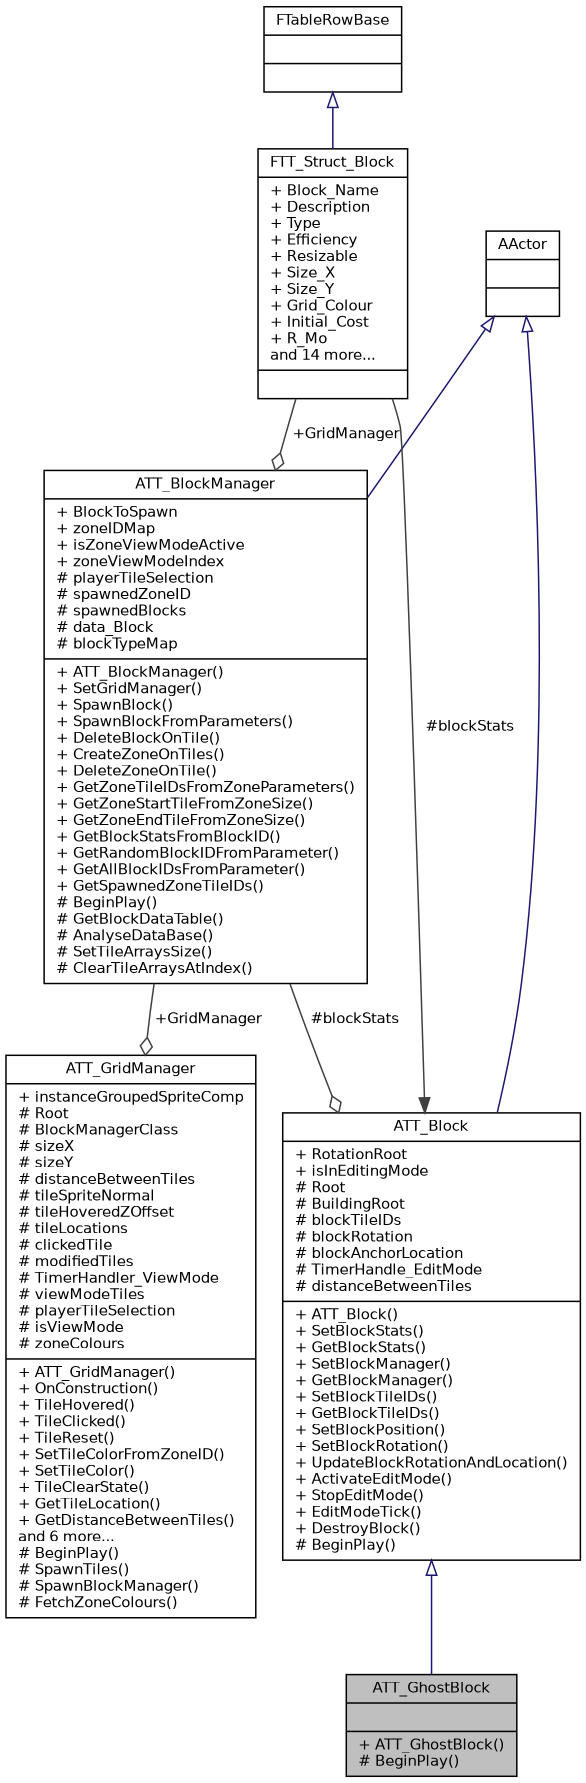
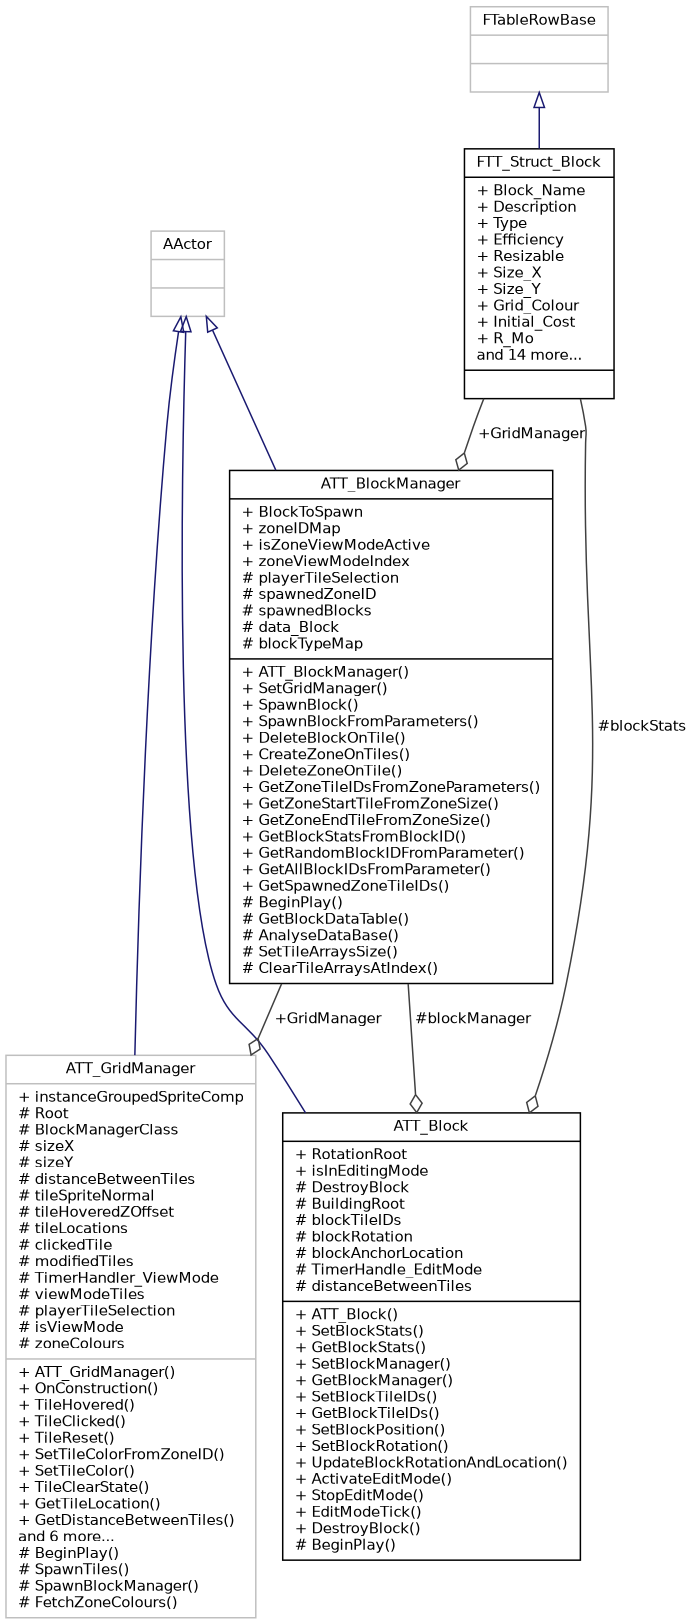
node "FTableRowBase": color black -> grey75
node "AActor": color black -> grey75
edge "ATT_GridManager" -> "AActor": added
edge "FTT_Struct_Block" -> "ATT_Block": arrowhead normal -> odiamond
edge "ATT_BlockManager" -> "ATT_Block": label " #blockStats" -> " #blockManager"
node "ATT_Block": text "# Root" -> "# DestroyBlock"
node "ATT_GridManager": color black -> grey75
node "ATT_GhostBlock": removed
